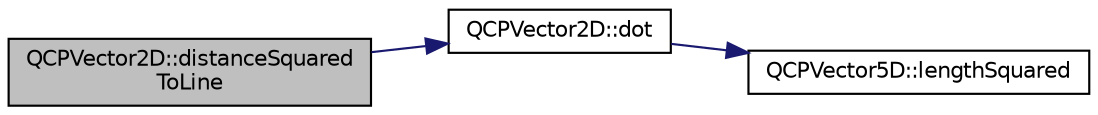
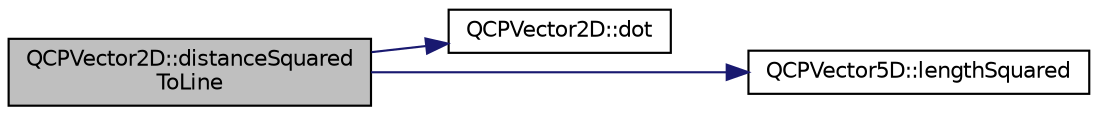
edge "QCPVector2D::dot" -> "QCPVector5D::lengthSquared": now "QCPVector2D::distanceSquared ToLine" -> "QCPVector5D::lengthSquared"
